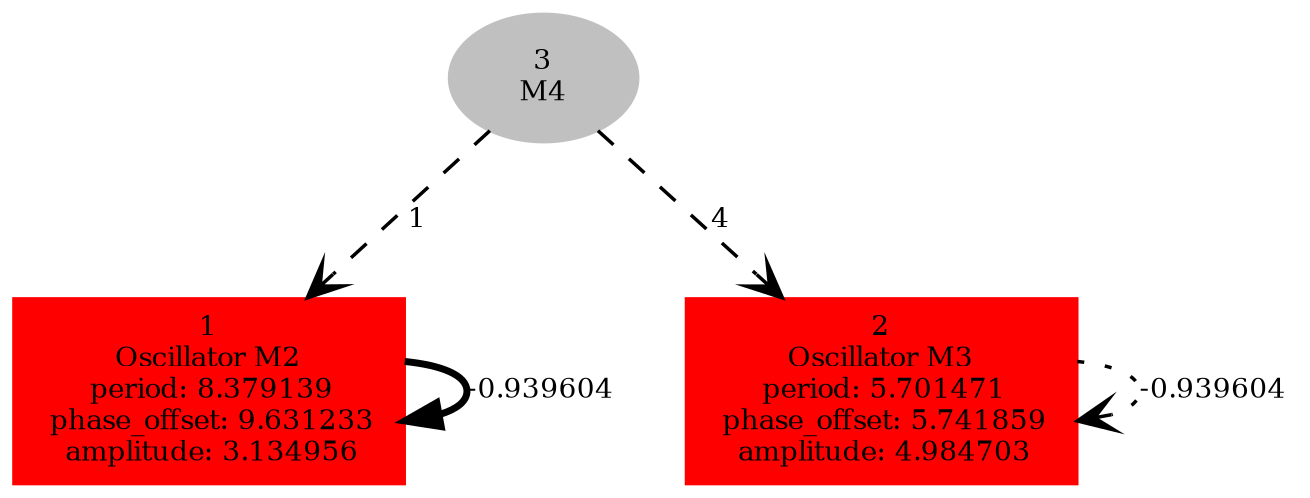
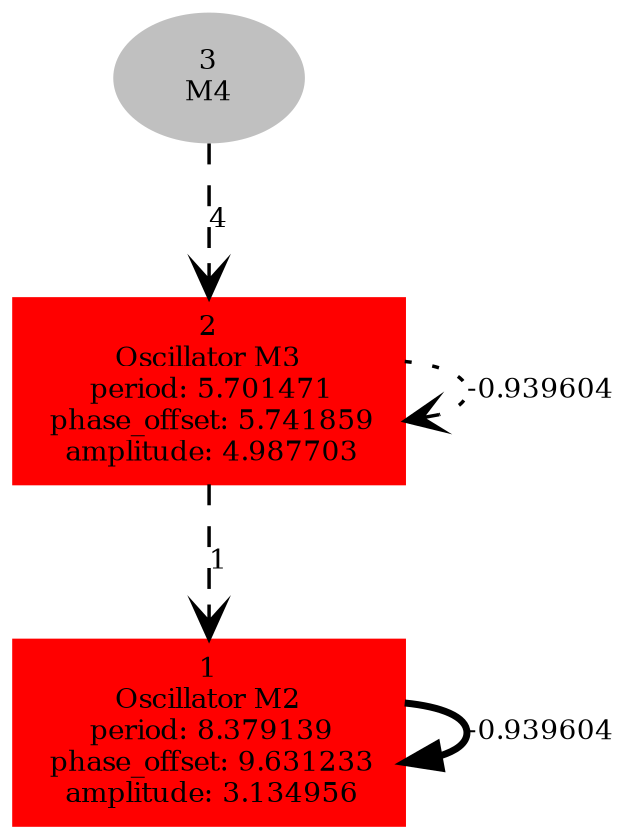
edge "3" -> "1": now "2" -> "1"
node "2": text "amplitude: 4.984703" -> "amplitude: 4.987703"
